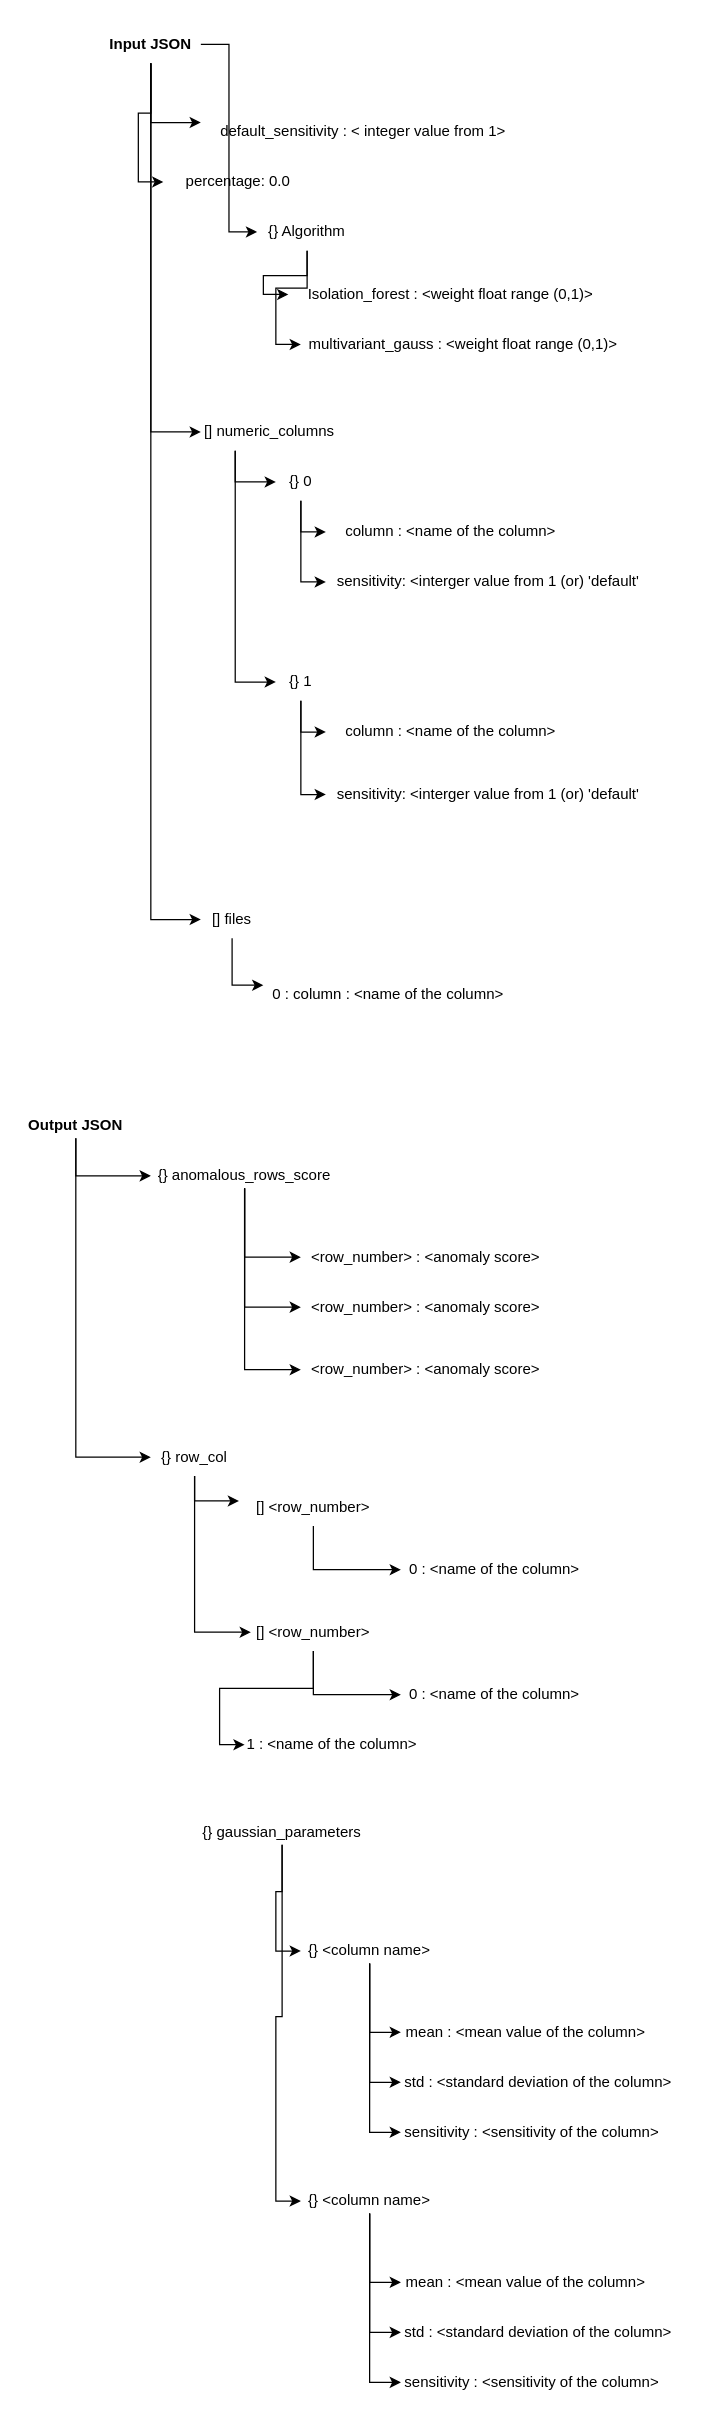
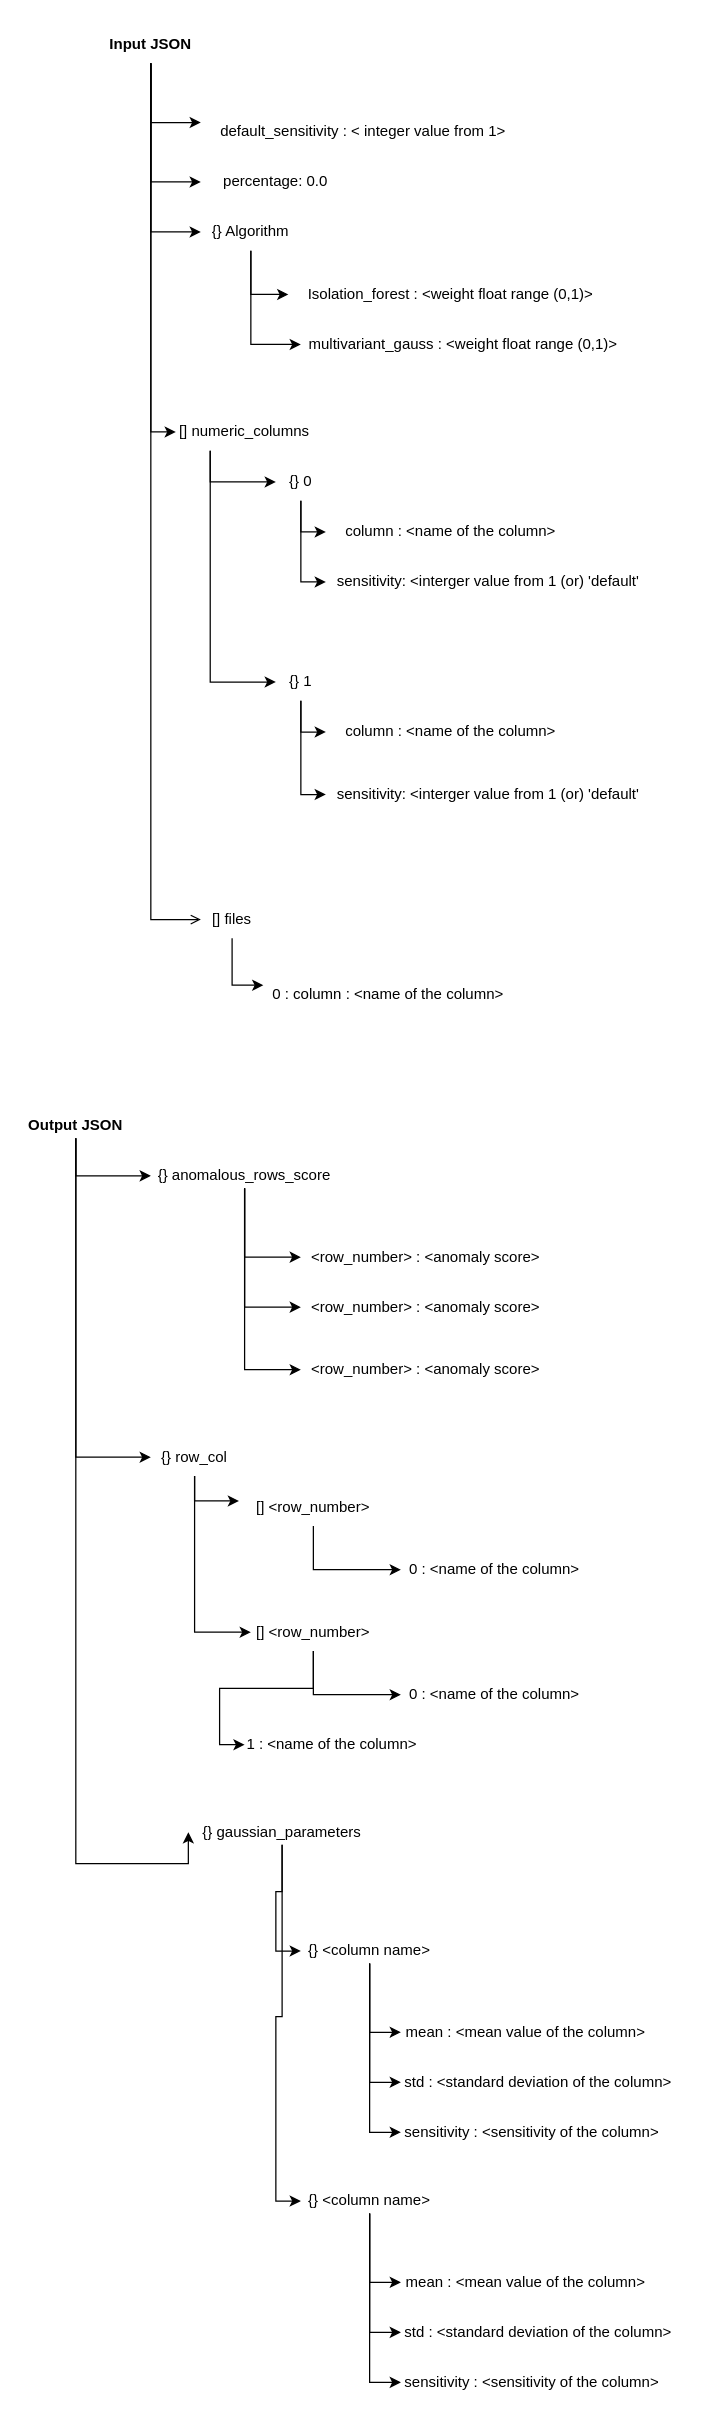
node "percentage: 0.0": moved (238, 182) -> (276, 182)
node "{} Algorithm": moved (307, 232) -> (251, 232)
node "[] numeric_columns": moved (269, 432) -> (244, 432)
edge "Input JSON" -> "[] files": arrowhead classic -> open
edge "Output JSON" -> "{} gaussian_parameters": added
